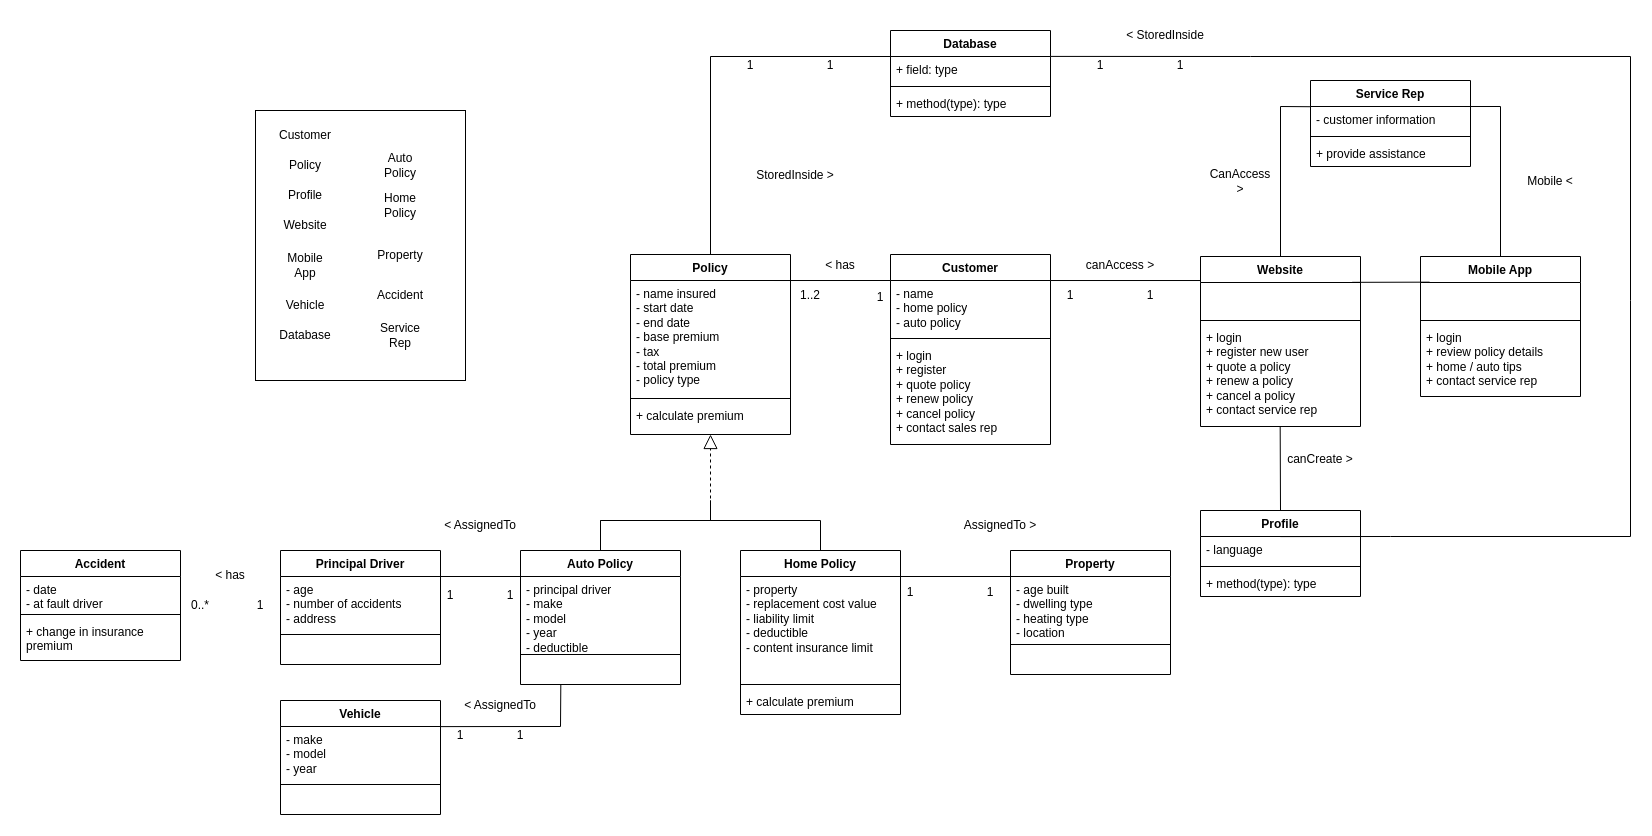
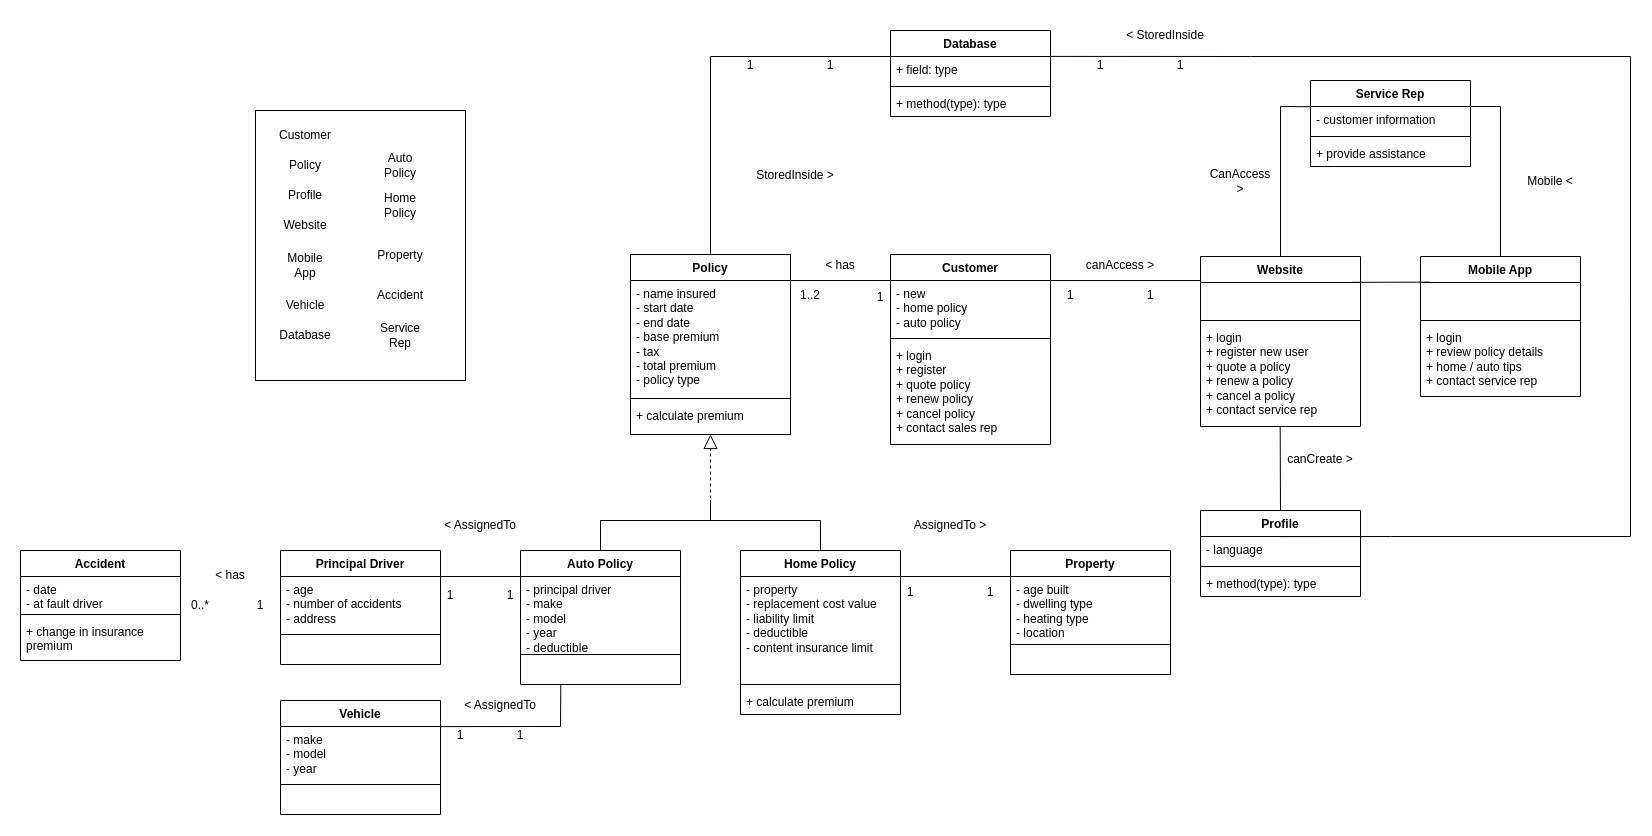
node "- name - home policy - auto policy": label "- name - home policy - auto policy" -> "- new - home policy - auto policy"
node "AssignedTo >": moved (1001, 526) -> (951, 526)
